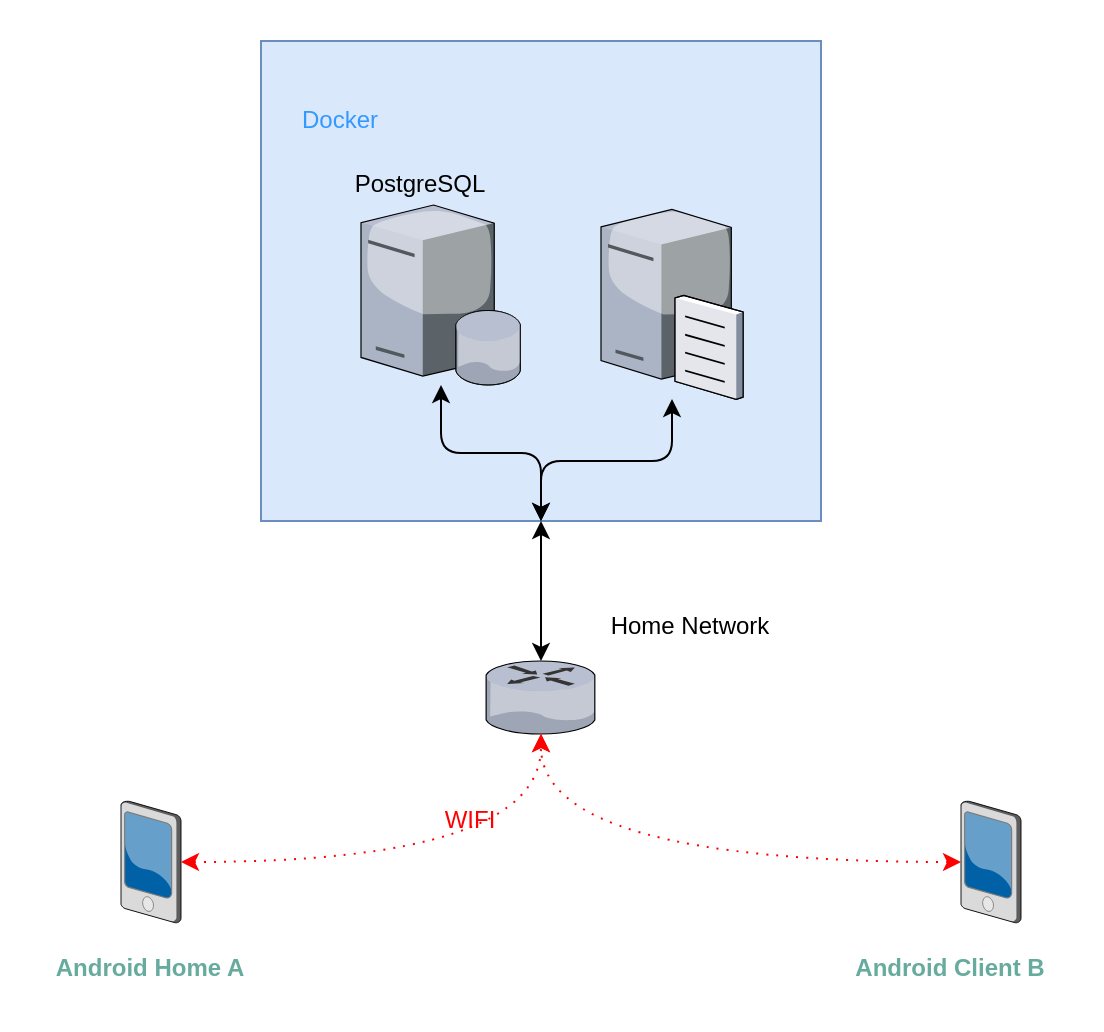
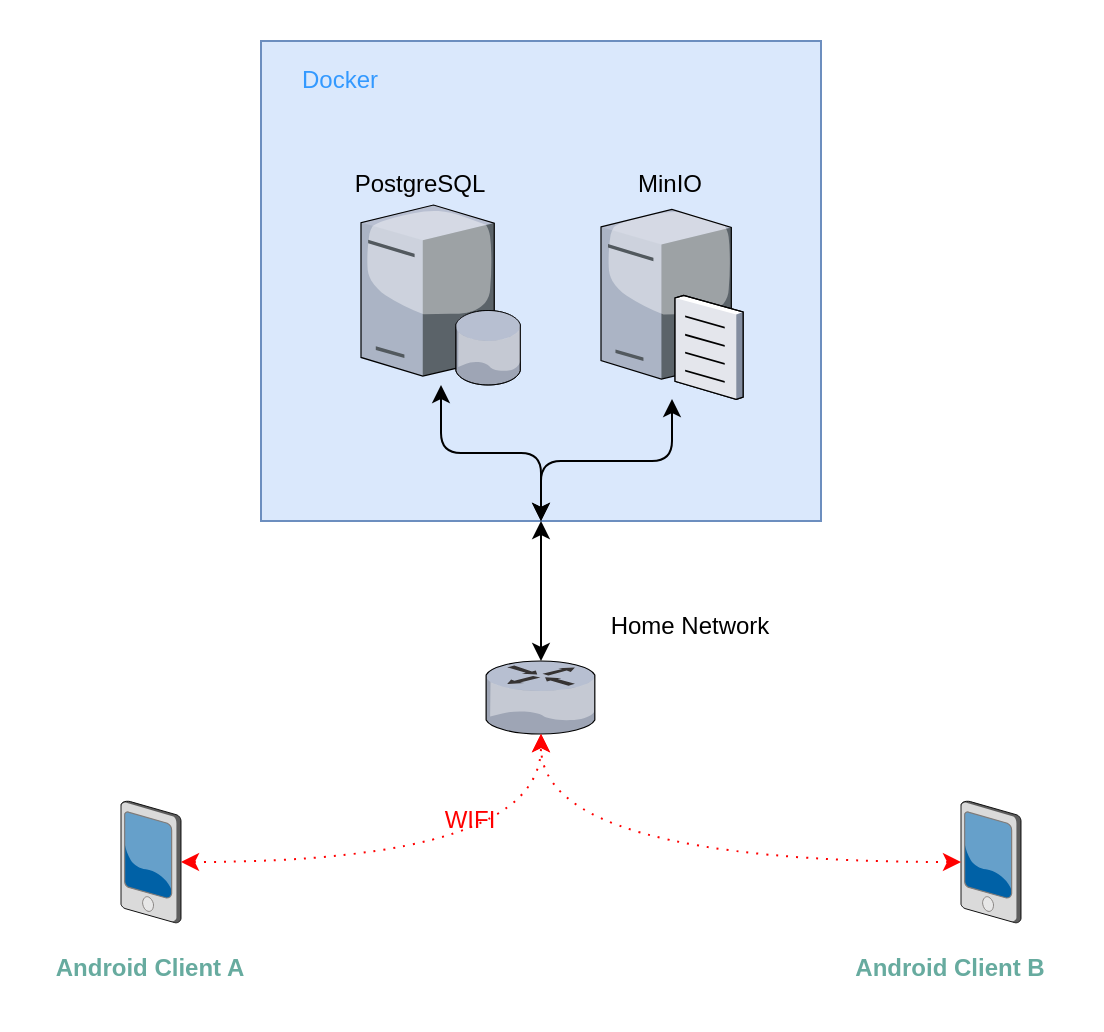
node "Docker": moved (341, 121) -> (341, 81)
node "MinIO": added
node "Android Home A": label "Android Home A" -> "Android Client A"
